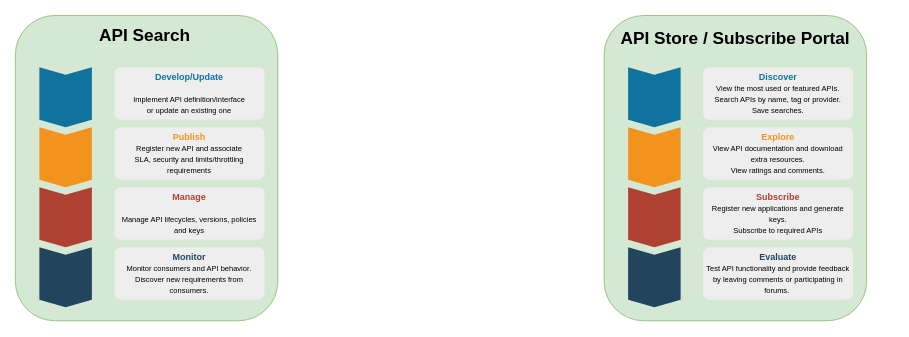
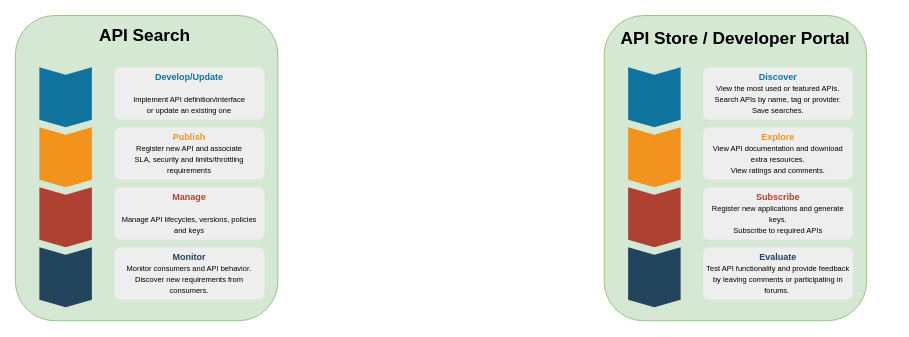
node "API Store / Subscribe Portal": label "API Store / Subscribe Portal" -> "API Store / Developer Portal"
